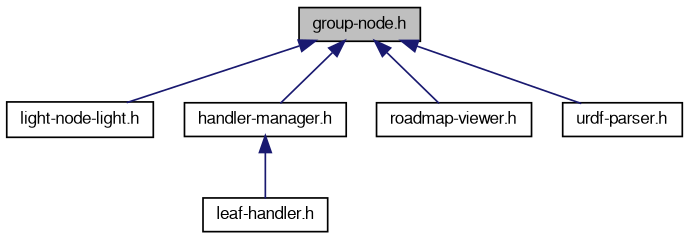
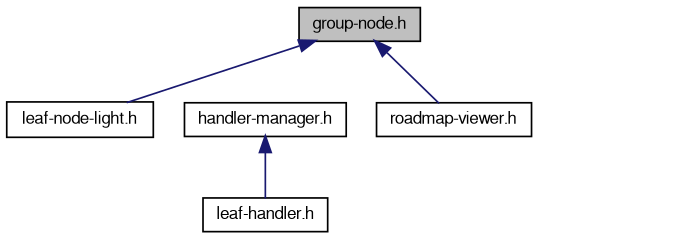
edge "handler-manager.h" -> "group-node.h": removed
node "light-node-light.h": label "light-node-light.h" -> "leaf-node-light.h"
node "urdf-parser.h": removed
